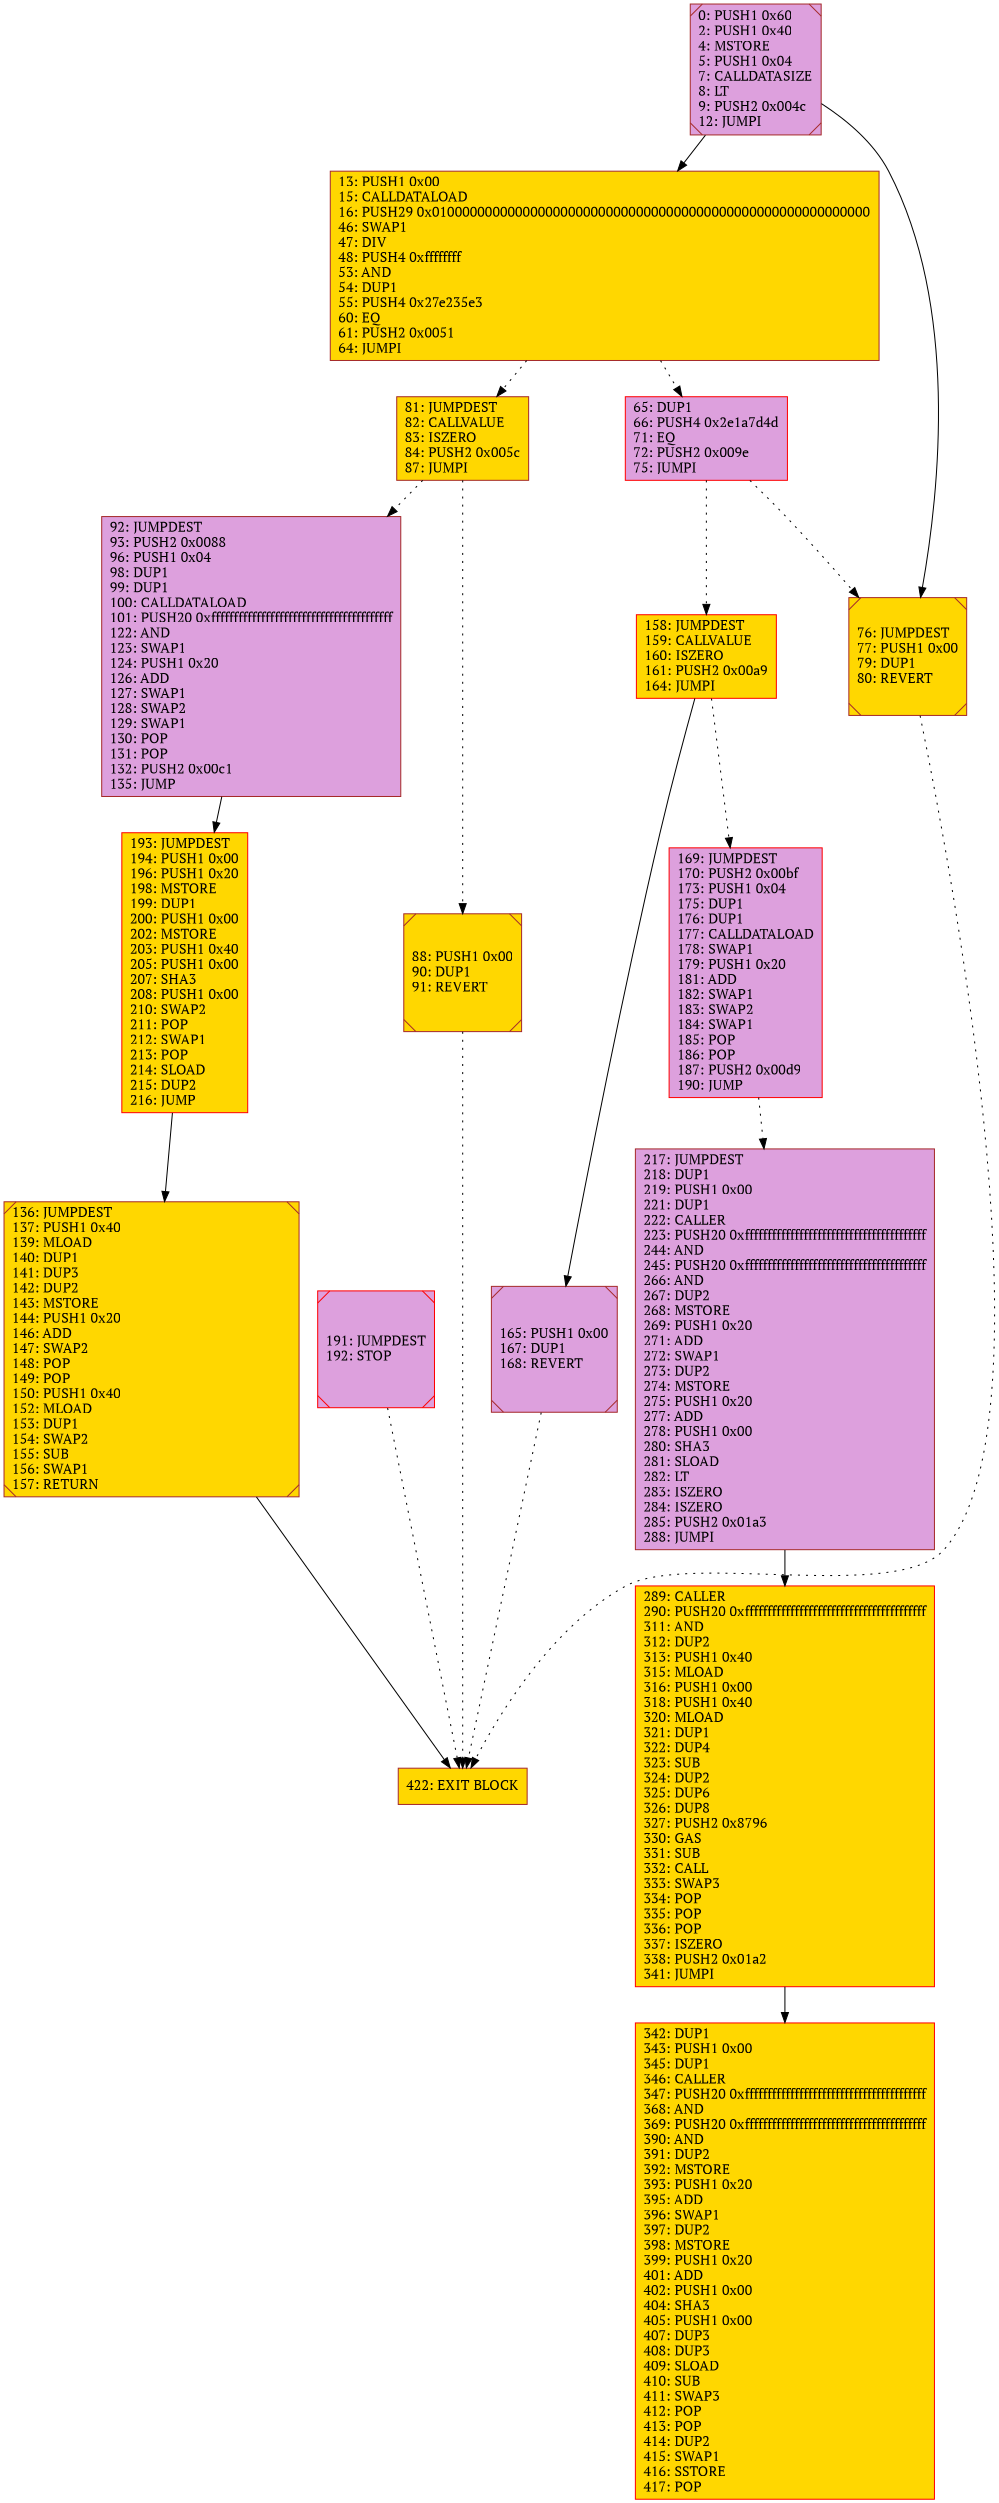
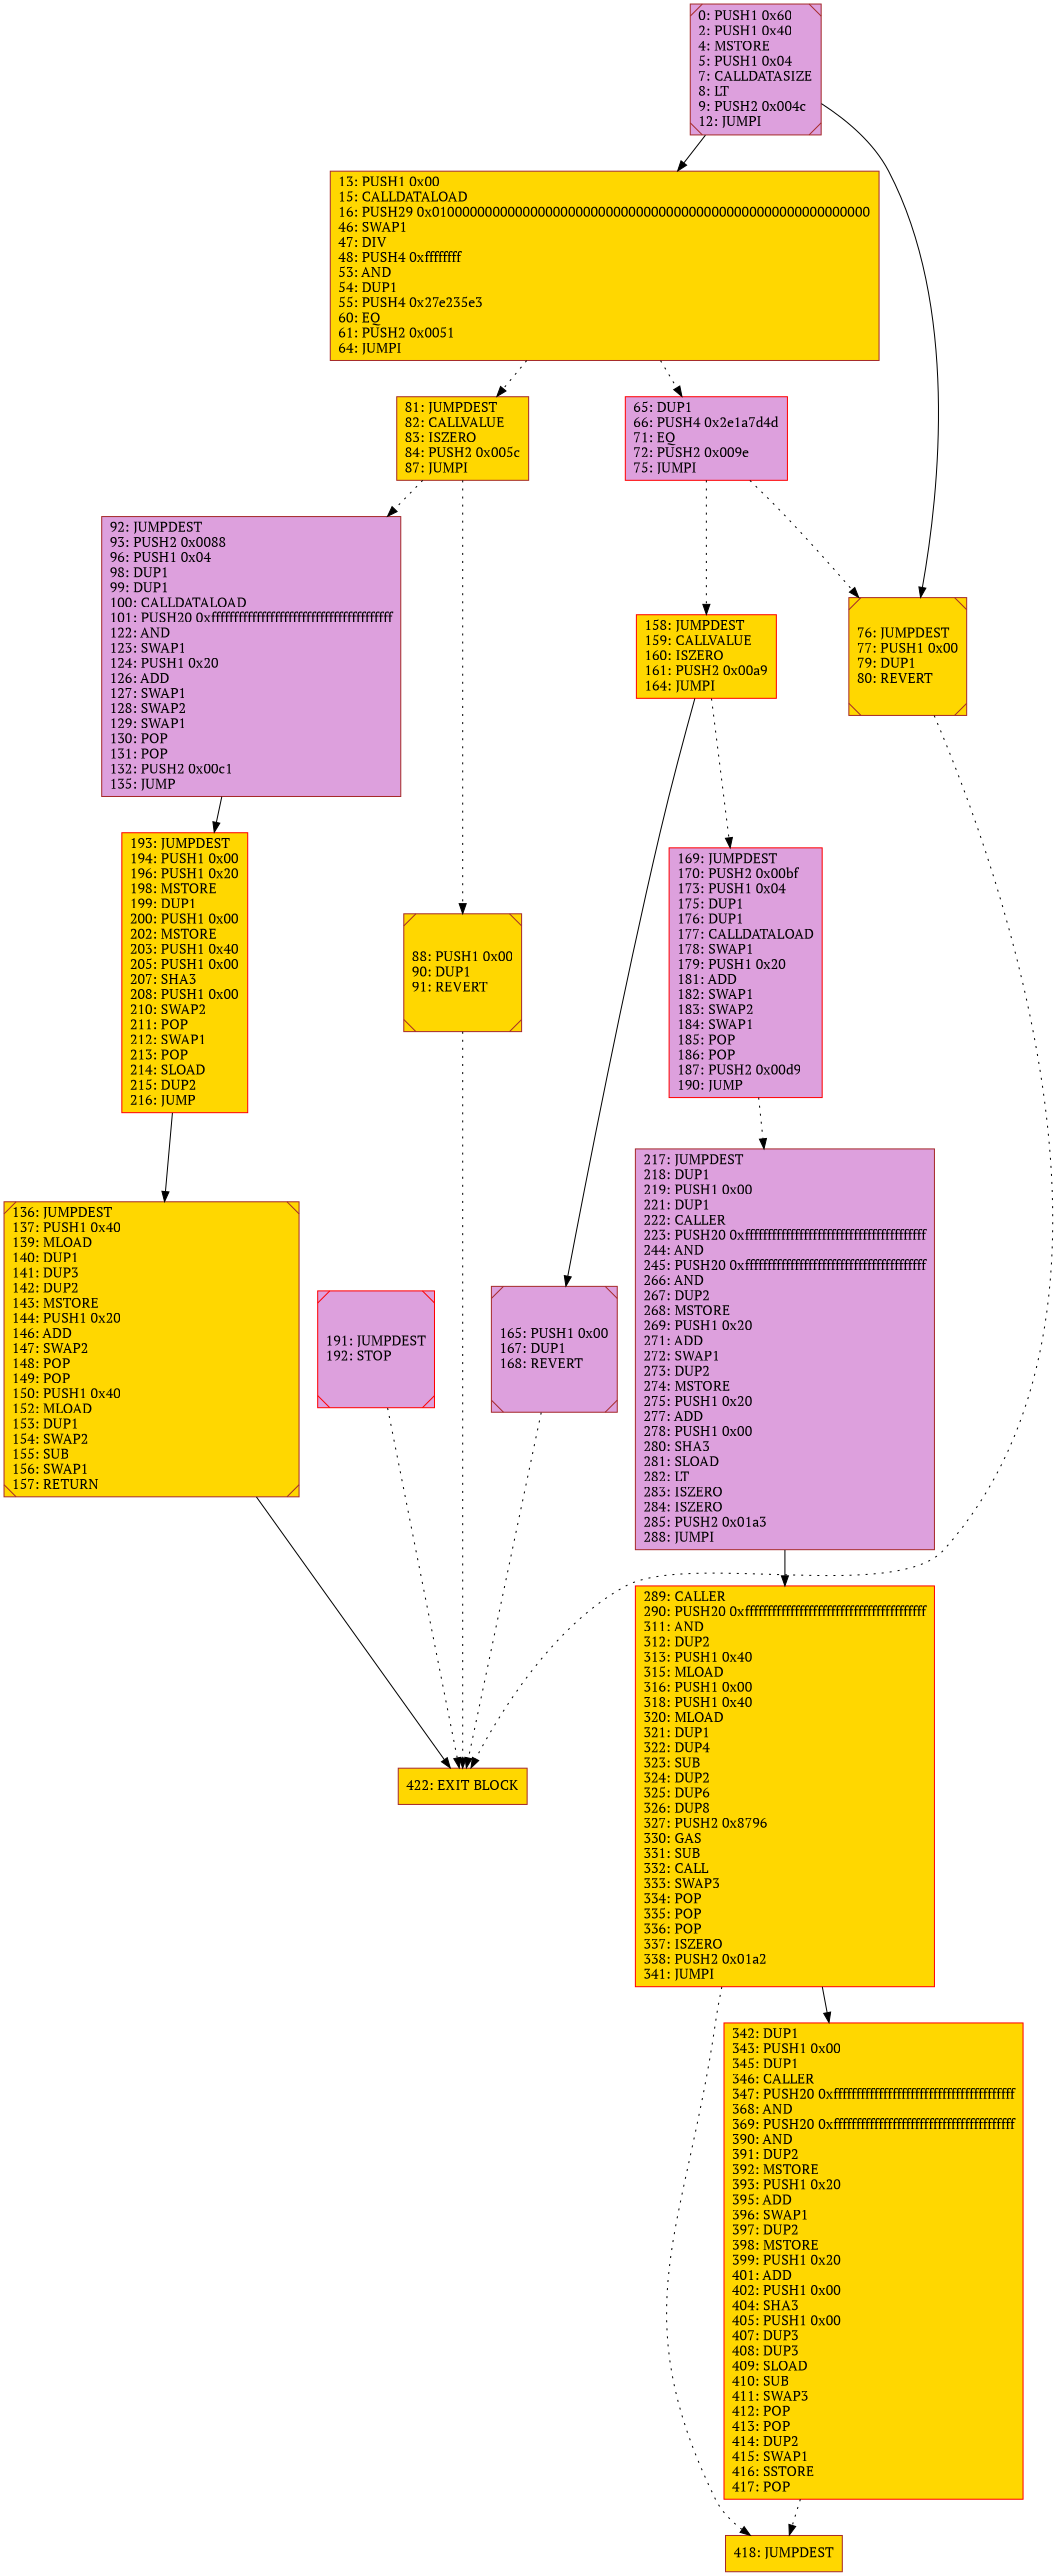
node "418: JUMPDEST": added
